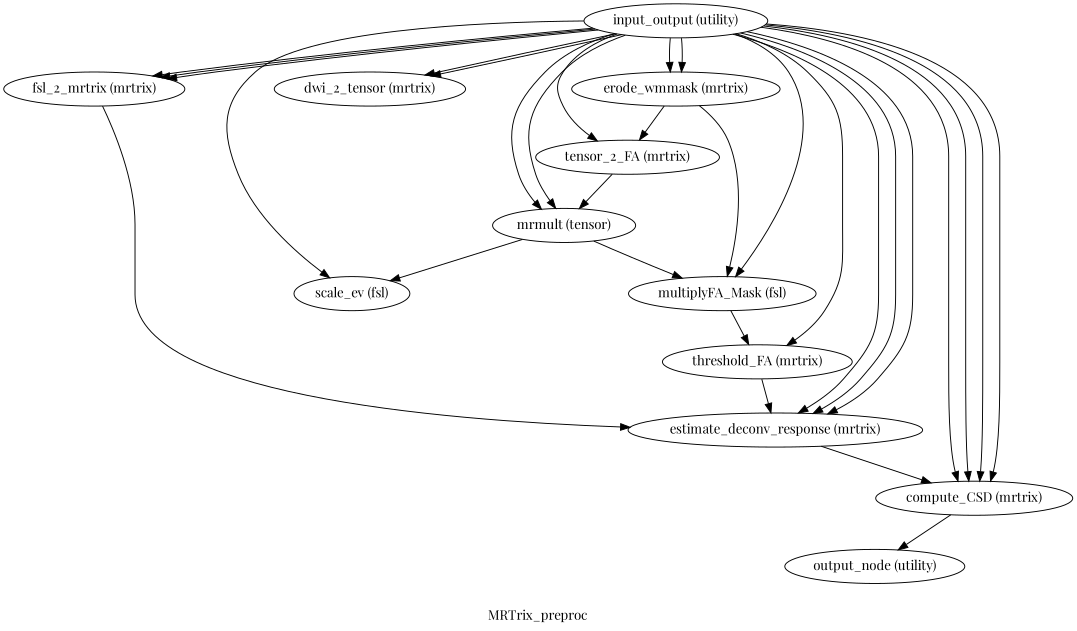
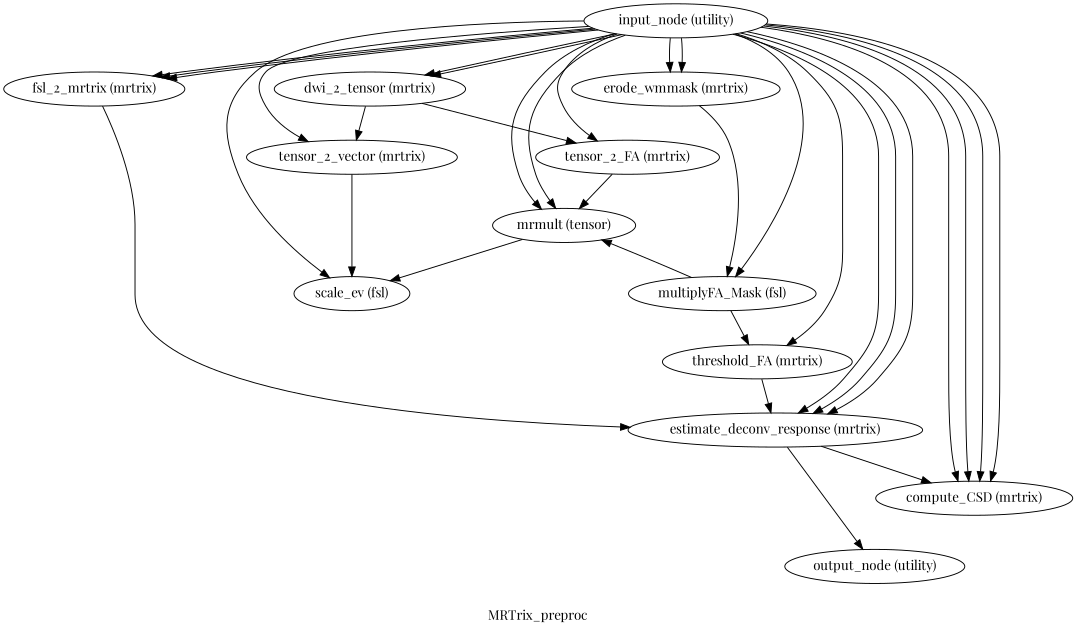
node "input_output (utility)": label "input_output (utility)" -> "input_node (utility)"
edge "erode_wmmask (mrtrix)" -> "tensor_2_FA (mrtrix)": now "dwi_2_tensor (mrtrix)" -> "tensor_2_FA (mrtrix)"
node "tensor_2_vector (mrtrix)": added
edge "mrmult (tensor)" -> "multiplyFA_Mask (fsl)": reversed
edge "compute_CSD (mrtrix)" -> "output_node (utility)": now "estimate_deconv_response (mrtrix)" -> "output_node (utility)"
